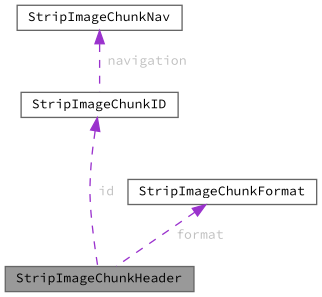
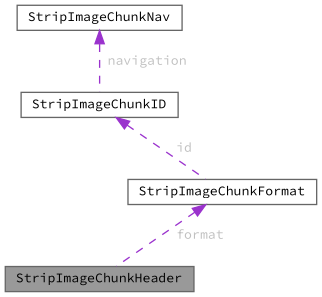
edge "StripImageChunkHeader" -> "StripImageChunkID": now "StripImageChunkFormat" -> "StripImageChunkID"
